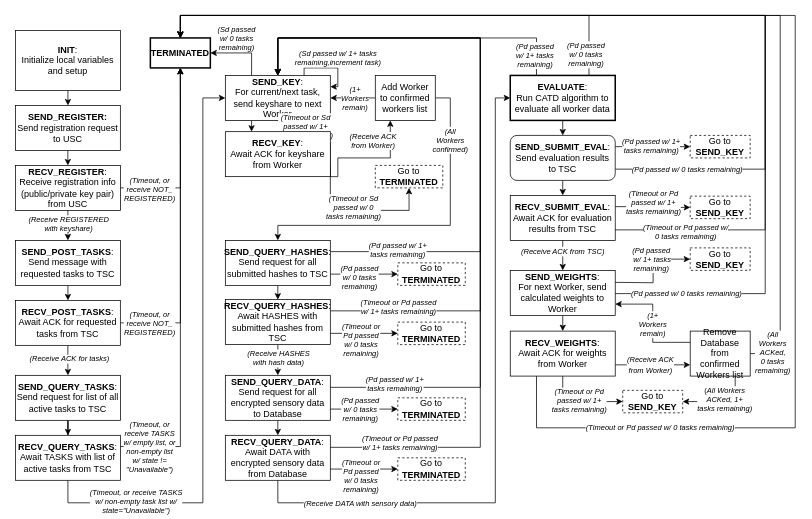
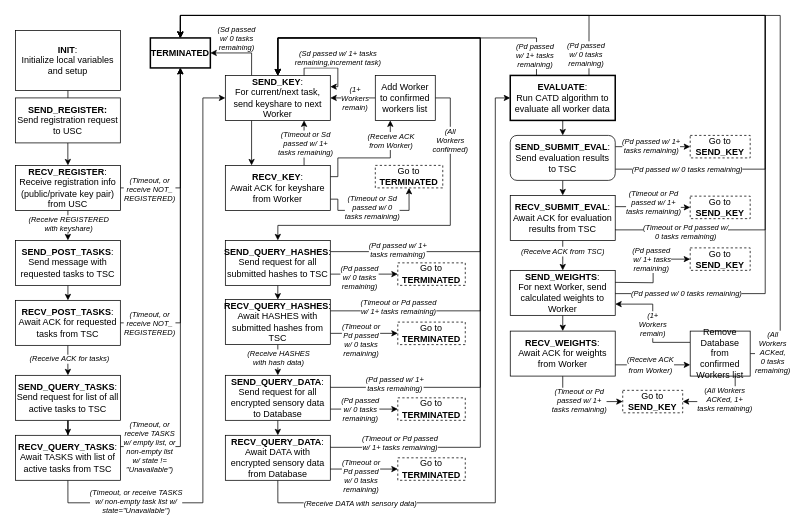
node "SEND_REGISTER: Send registration request to USC": moved (68, 128) -> (68, 120)
node "RECV_KEY: Await ACK for keyshare from Worker": moved (278, 154) -> (278, 188)
edge "RECV_WEIGHTS: Await ACK for weights from Worker" -> "TERMINATED": removed, label "(Timeout or Pd passed w/ 0 tasks remaining)"
